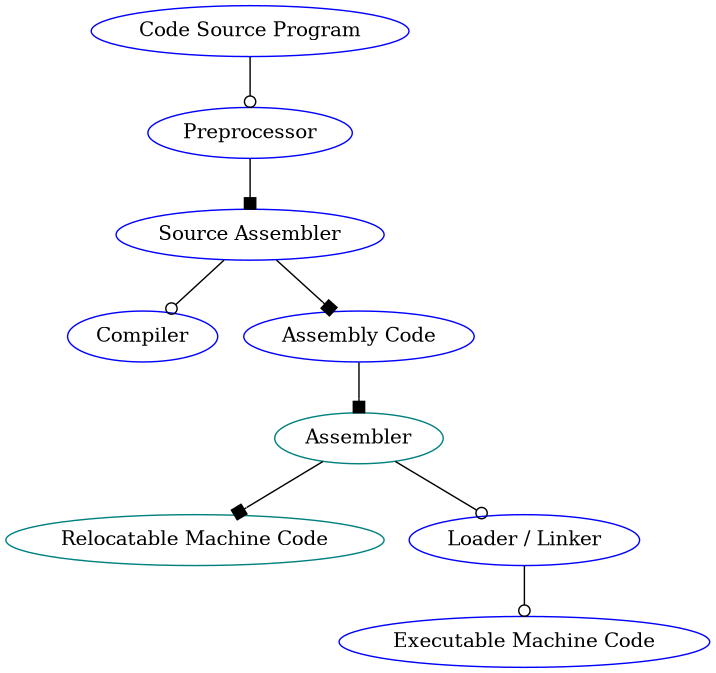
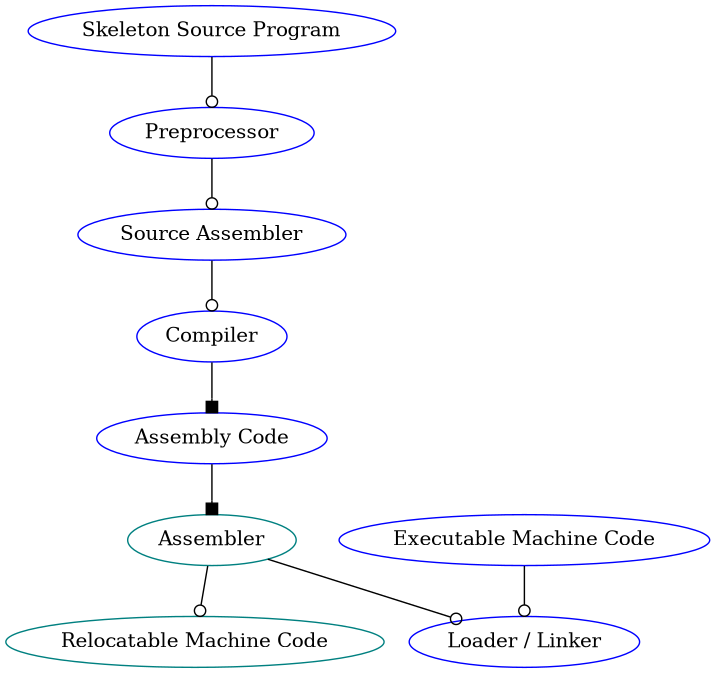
node "Code Source Program": label "Code Source Program" -> "Skeleton Source Program"
edge "Preprocessor" -> "Source Assembler": arrowhead box -> odot
edge "Source Assembler" -> "Assembly Code": now "Compiler" -> "Assembly Code"
edge "Assembler" -> "Relocatable Machine Code": arrowhead box -> odot
edge "Loader / Linker" -> "Executable Machine Code": reversed
